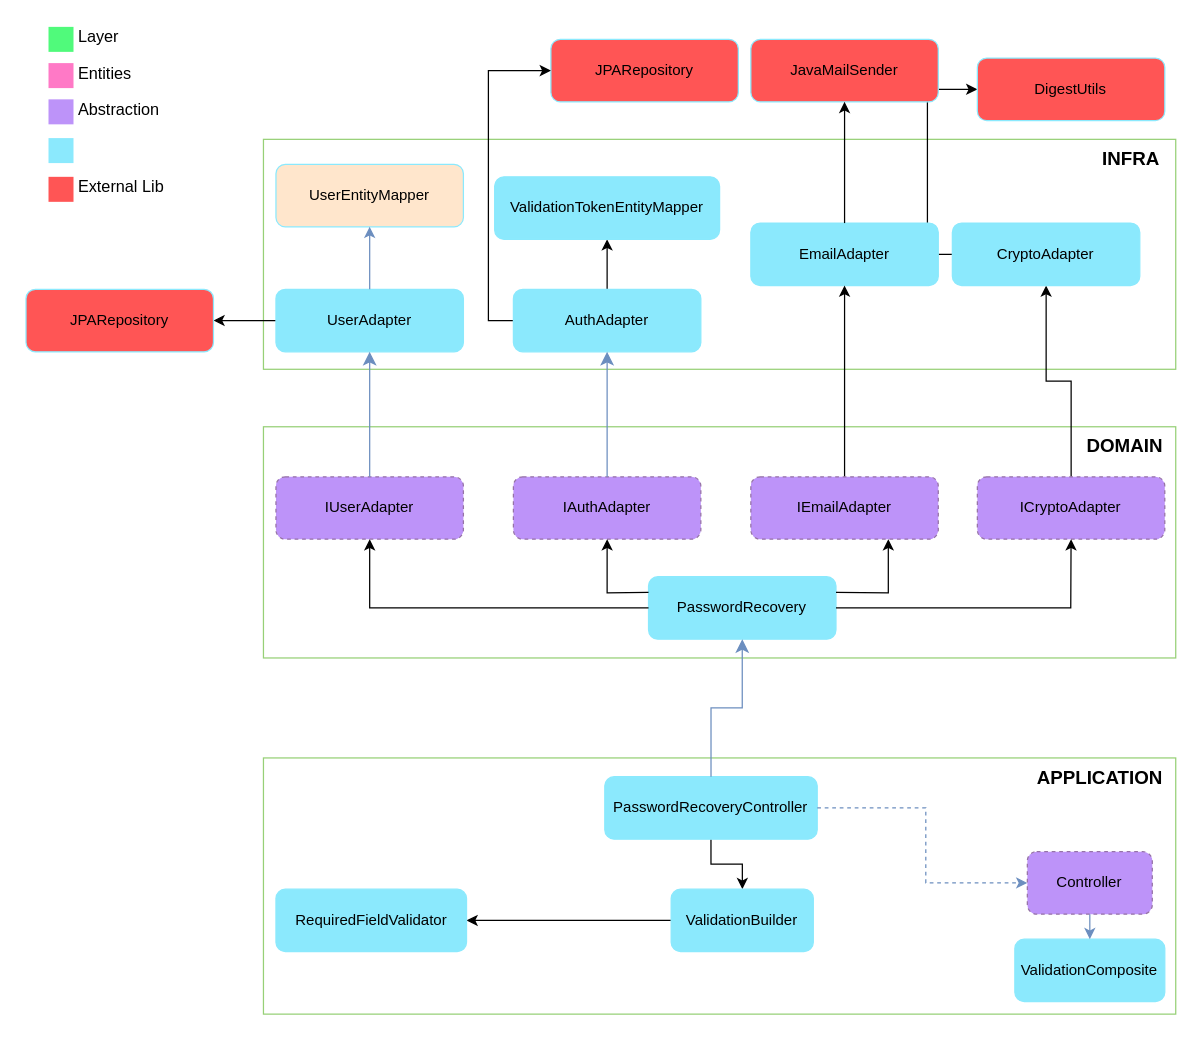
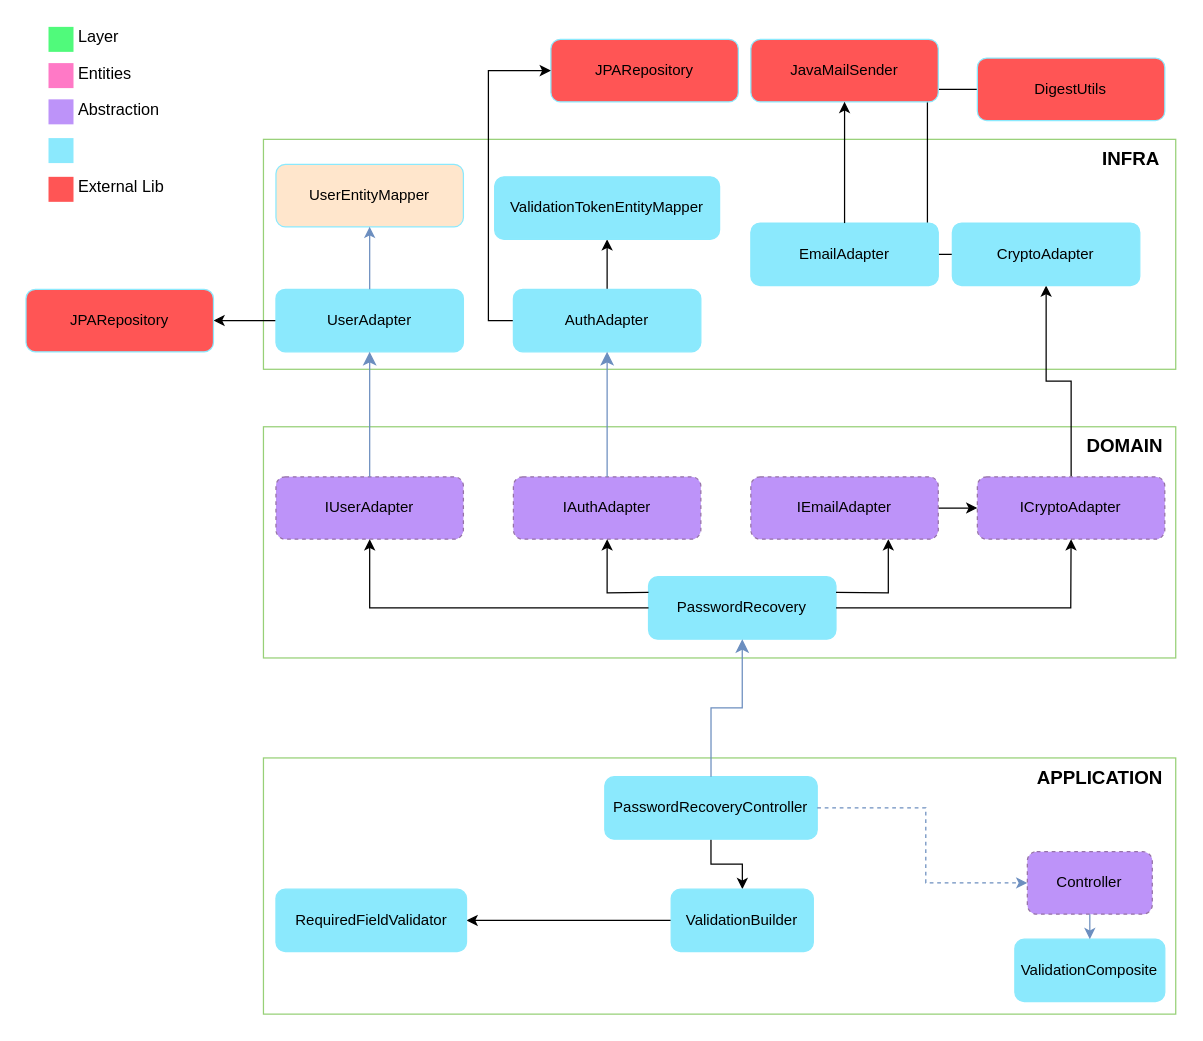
edge "CryptoAdapter" -> "DigestUtils": arrowhead classic -> none
edge "IEmailAdapter" -> "EmailAdapter": now "IEmailAdapter" -> "ICryptoAdapter"
